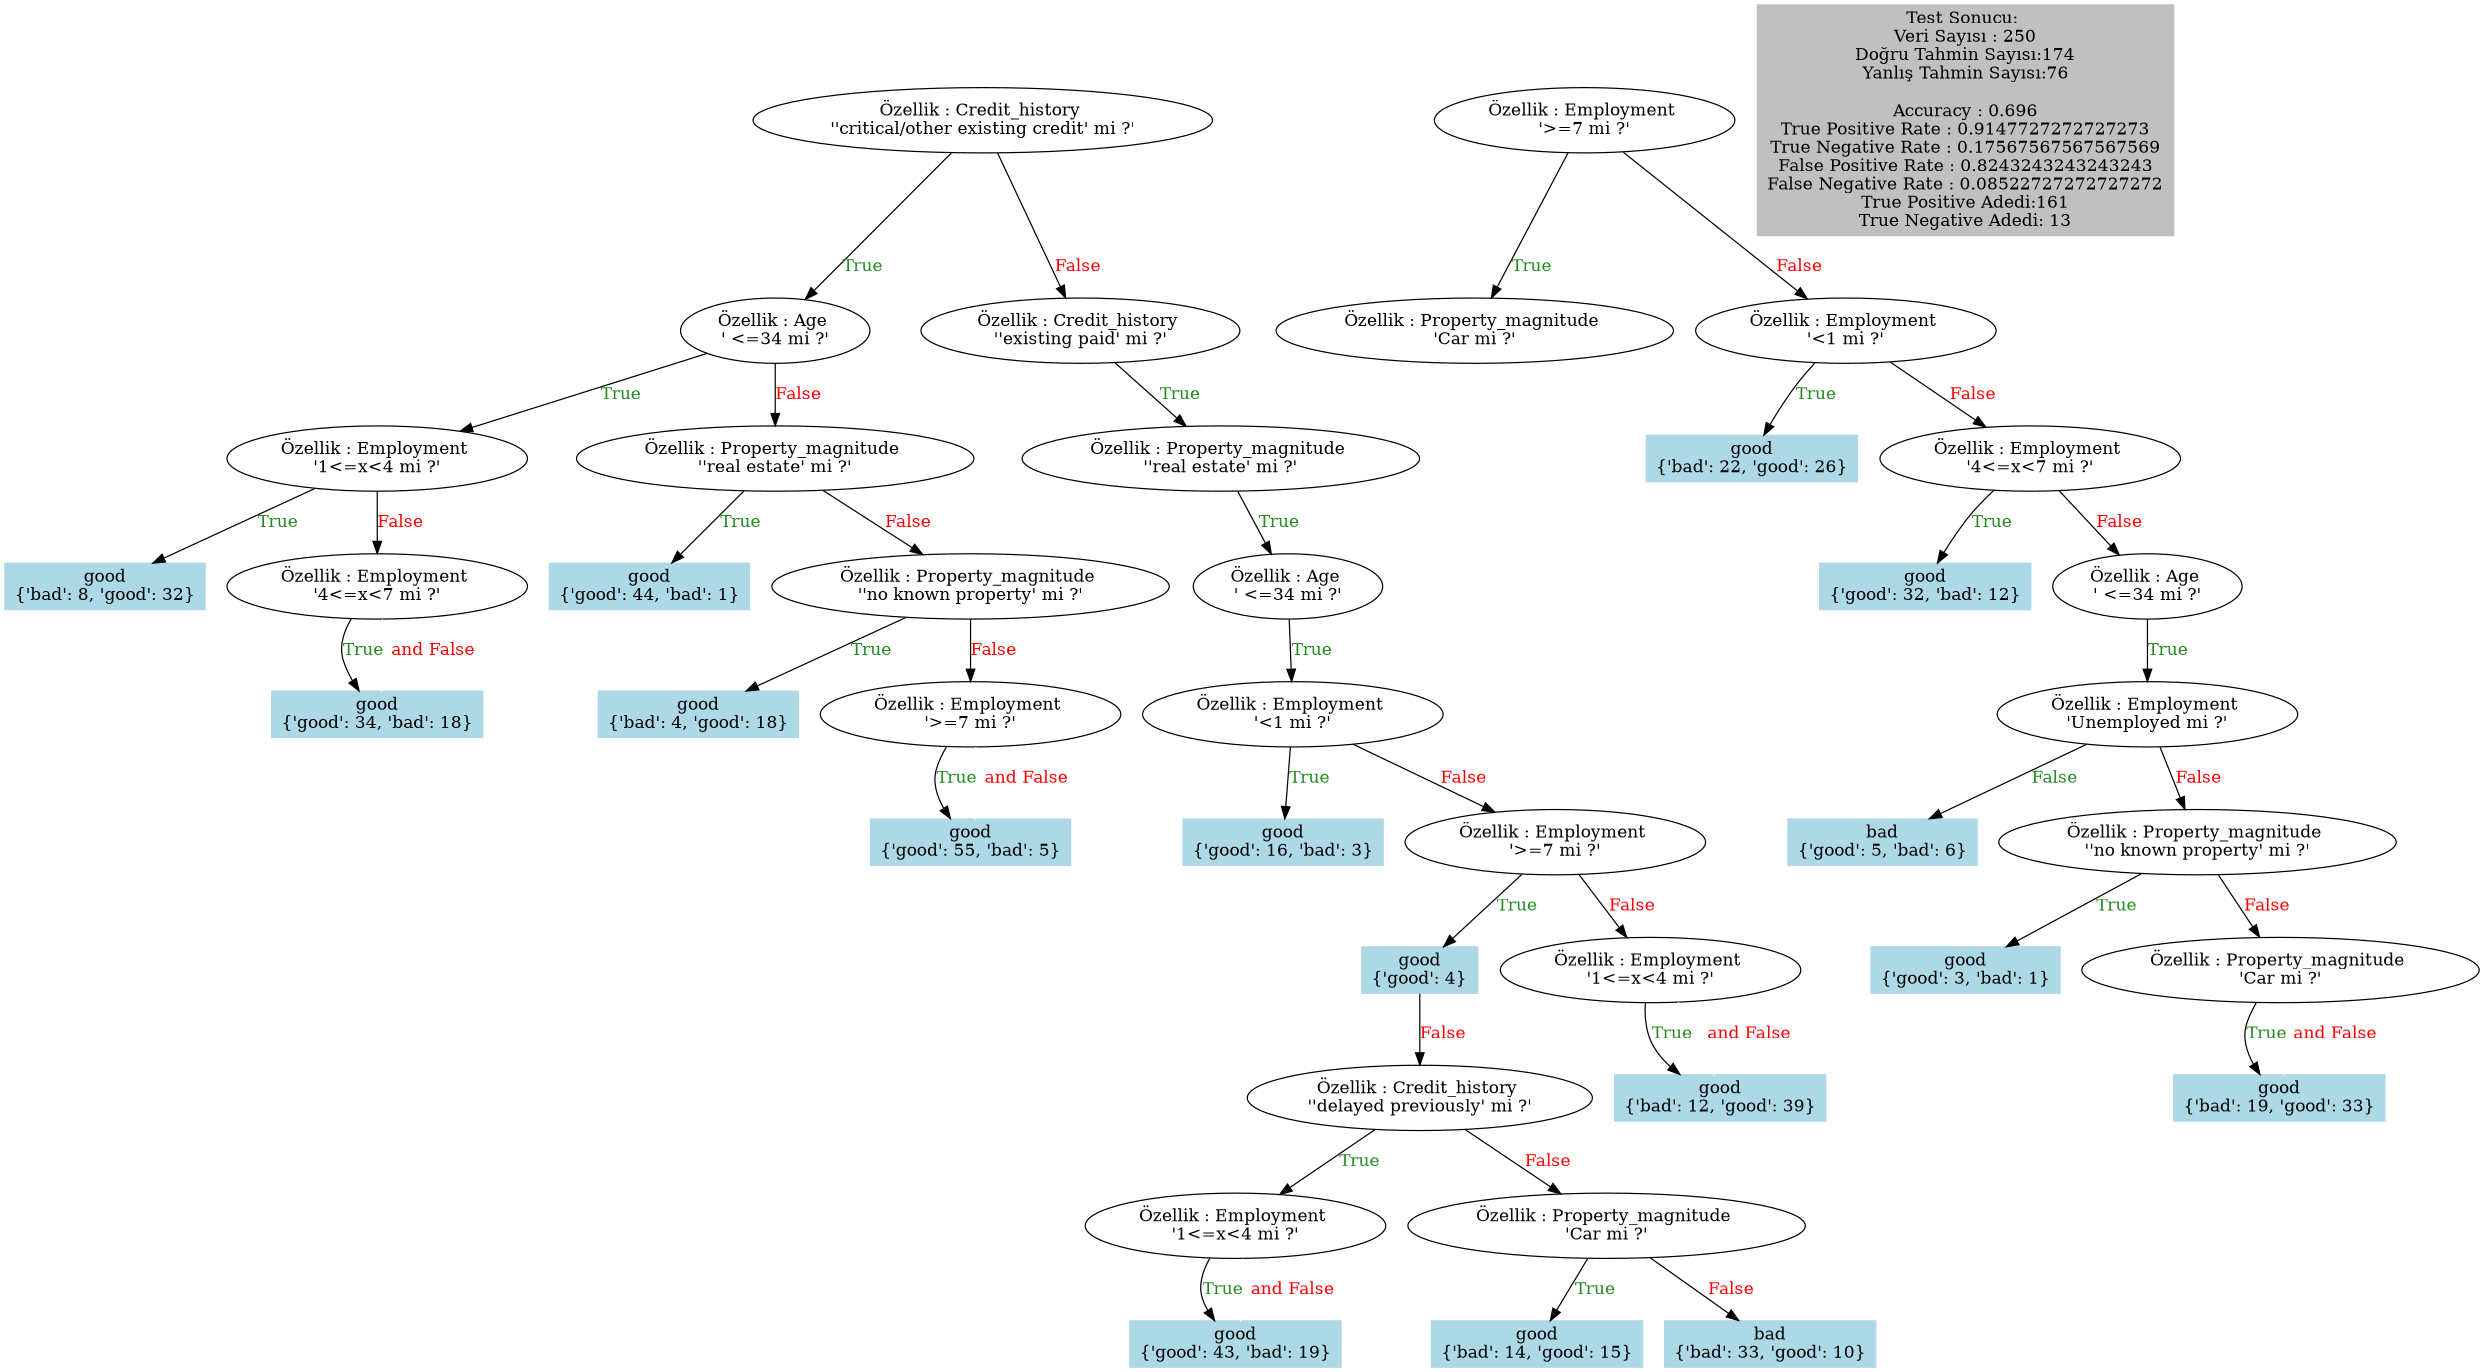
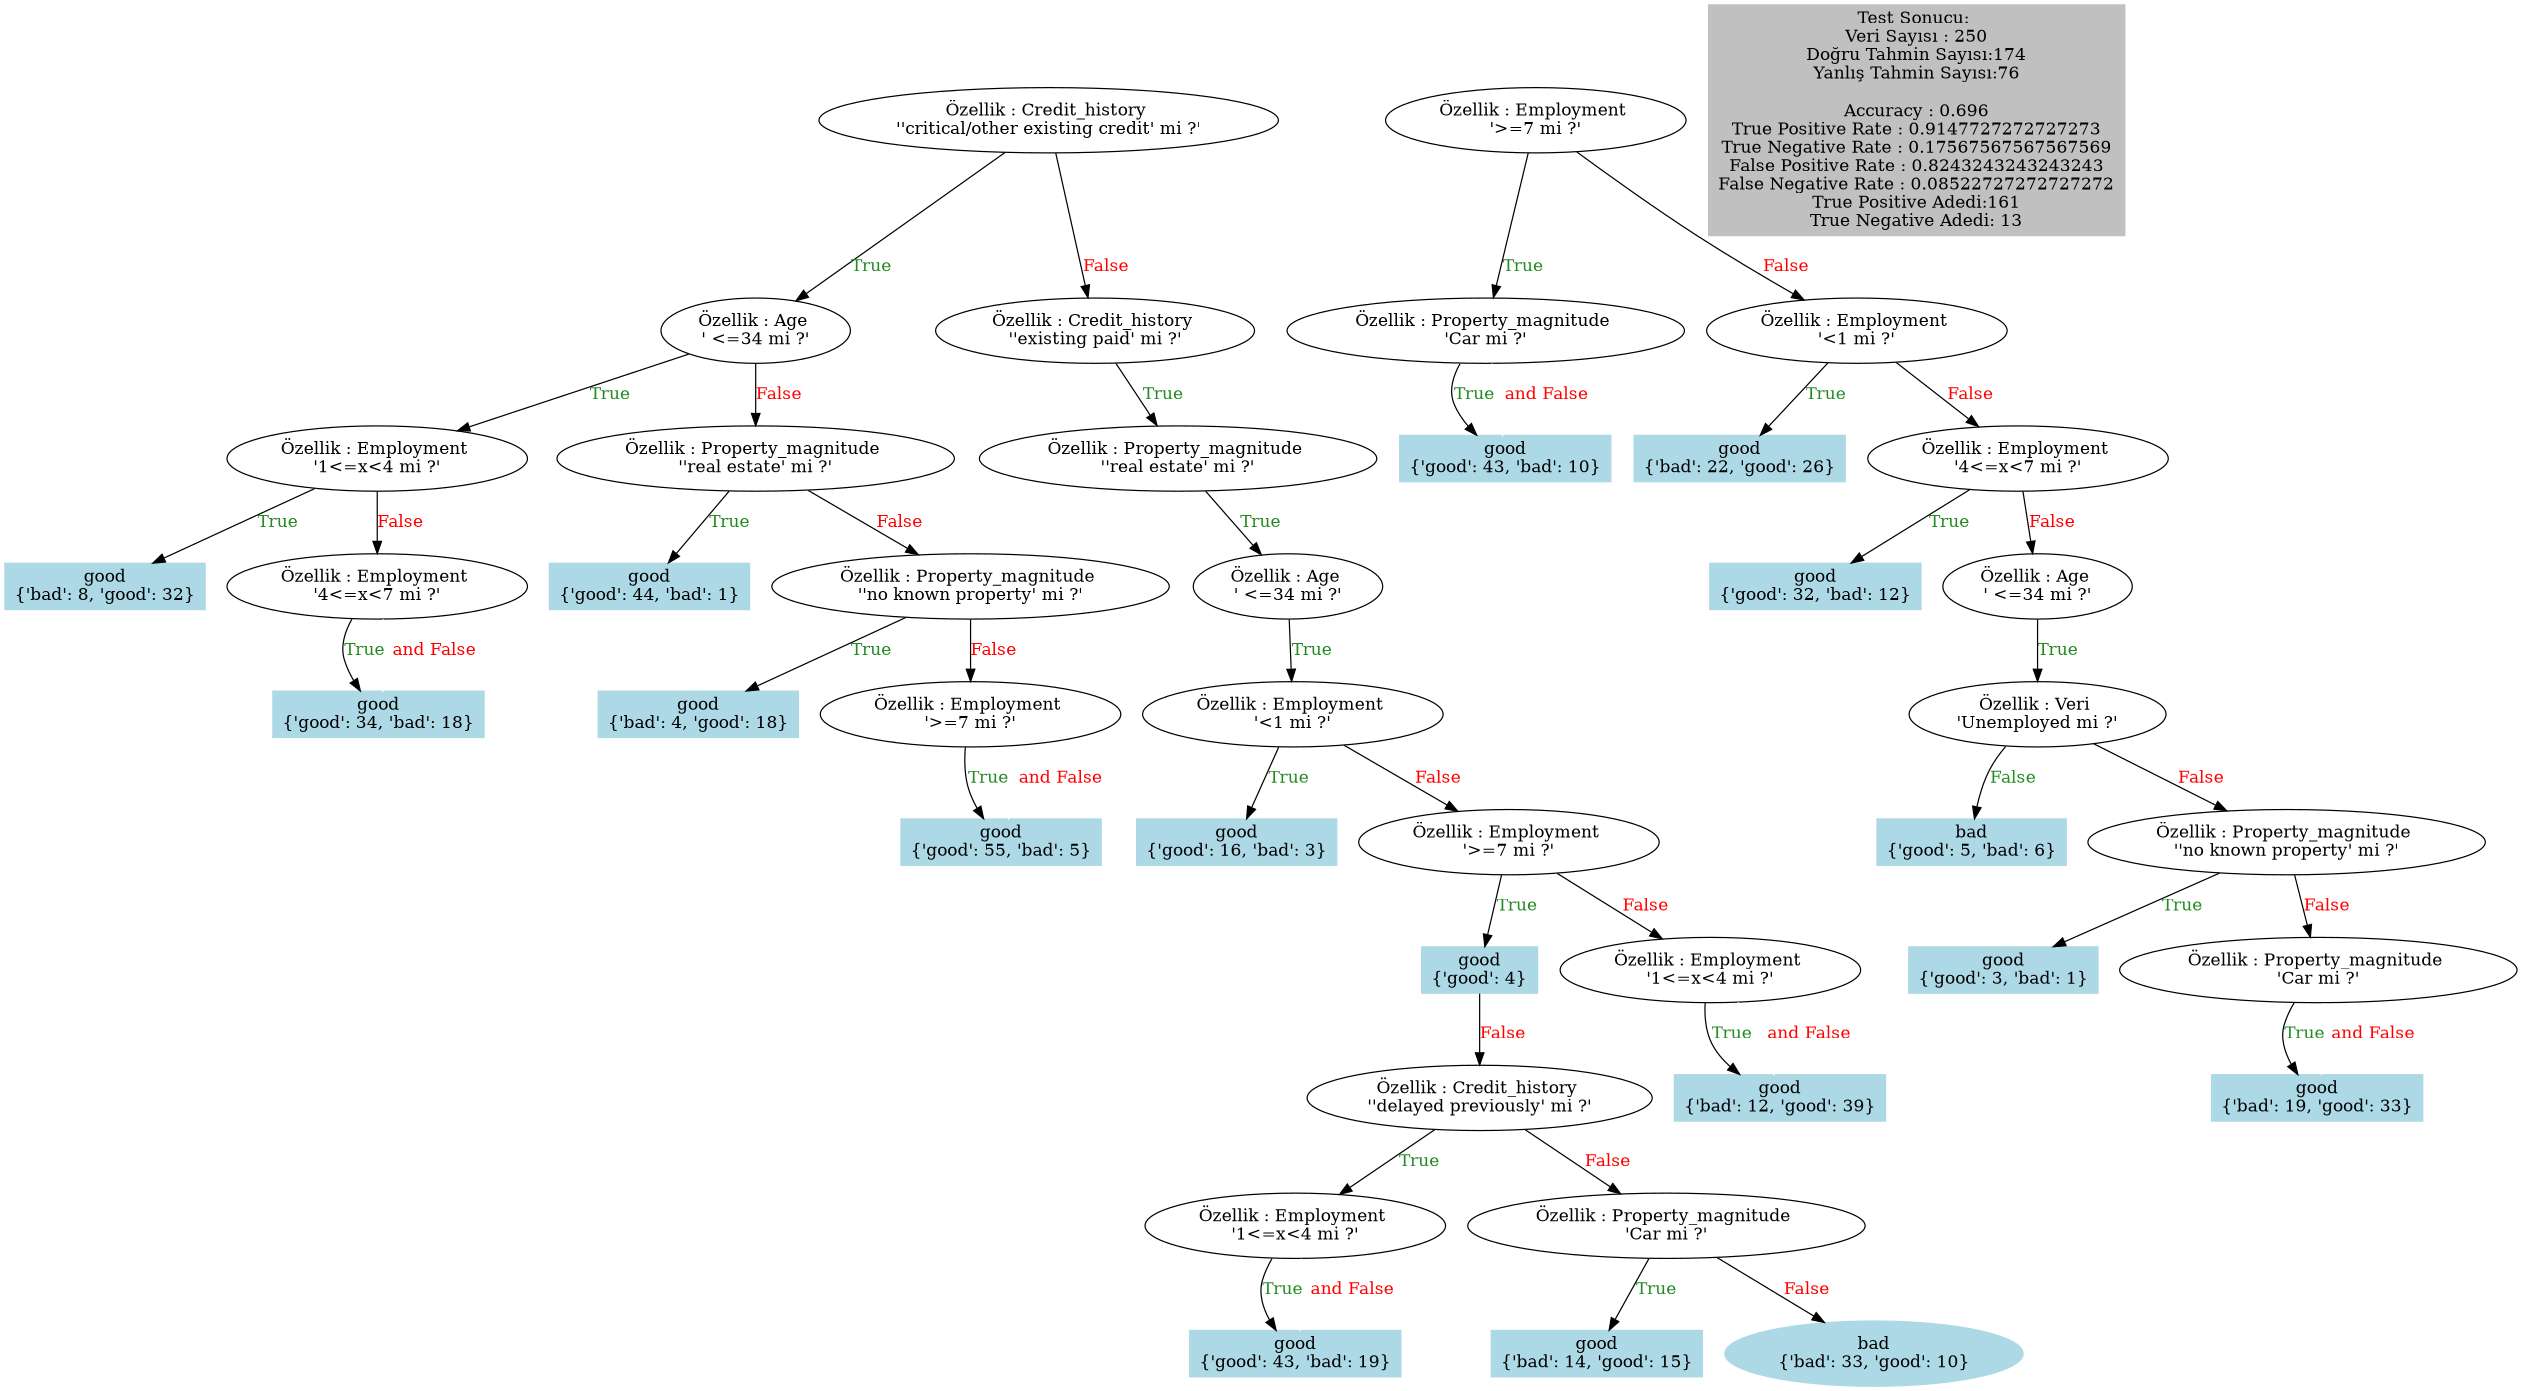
node "good {'good': 43, 'bad': 10}": added
node "Özellik : Employment 'Unemployed mi ?'": label "Özellik : Employment 'Unemployed mi ?'" -> "Özellik : Veri 'Unemployed mi ?'"
node "bad {'bad': 33, 'good': 10}": shape box -> ellipse
